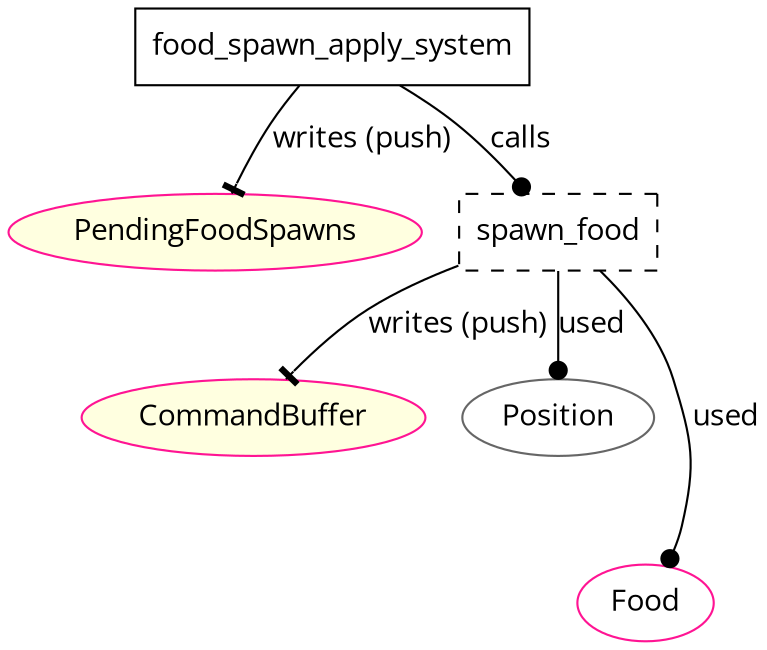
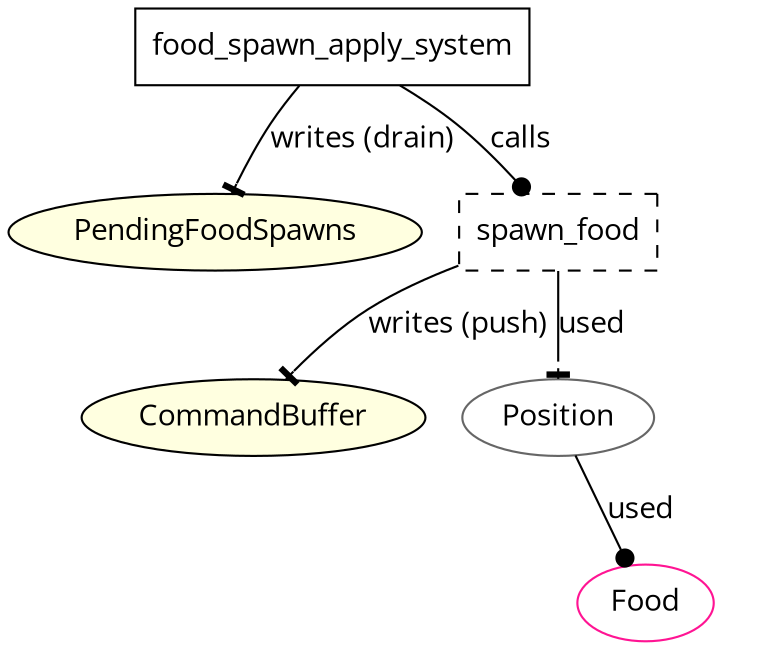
edge "food_spawn_apply_system" -> "PendingFoodSpawns": label "writes (push)" -> "writes (drain)"
node "PendingFoodSpawns": color deeppink -> black
edge "spawn_food" -> "Position": arrowhead dot -> tee
edge "spawn_food" -> "Food": now "Position" -> "Food"
node "CommandBuffer": color deeppink -> black
